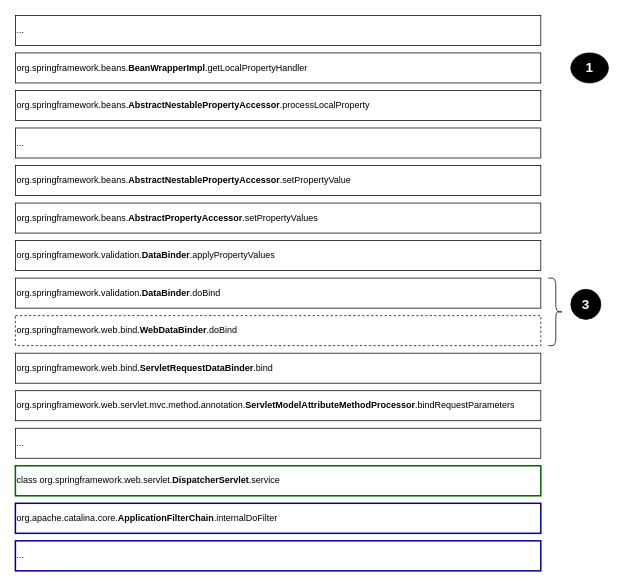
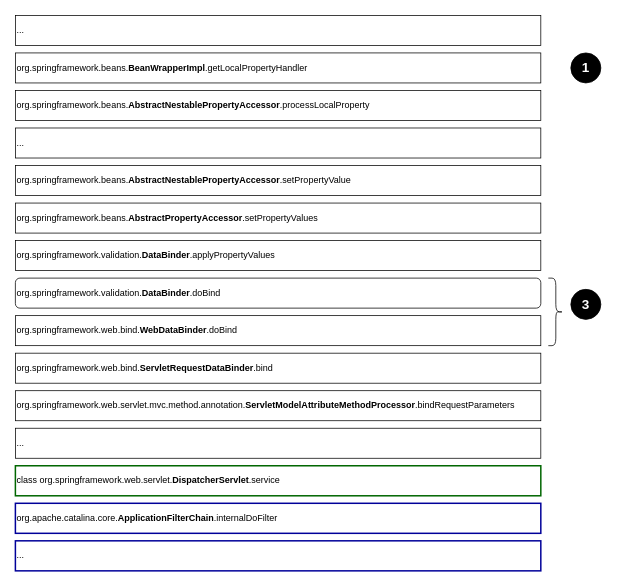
node "1": size 38x30 -> 30x30
node "org.springframework.validation.DataBinder.doBind": shape rectangle -> rounded rectangle
node "org.springframework.web.bind.WebDataBinder.doBind": style dashed -> solid
